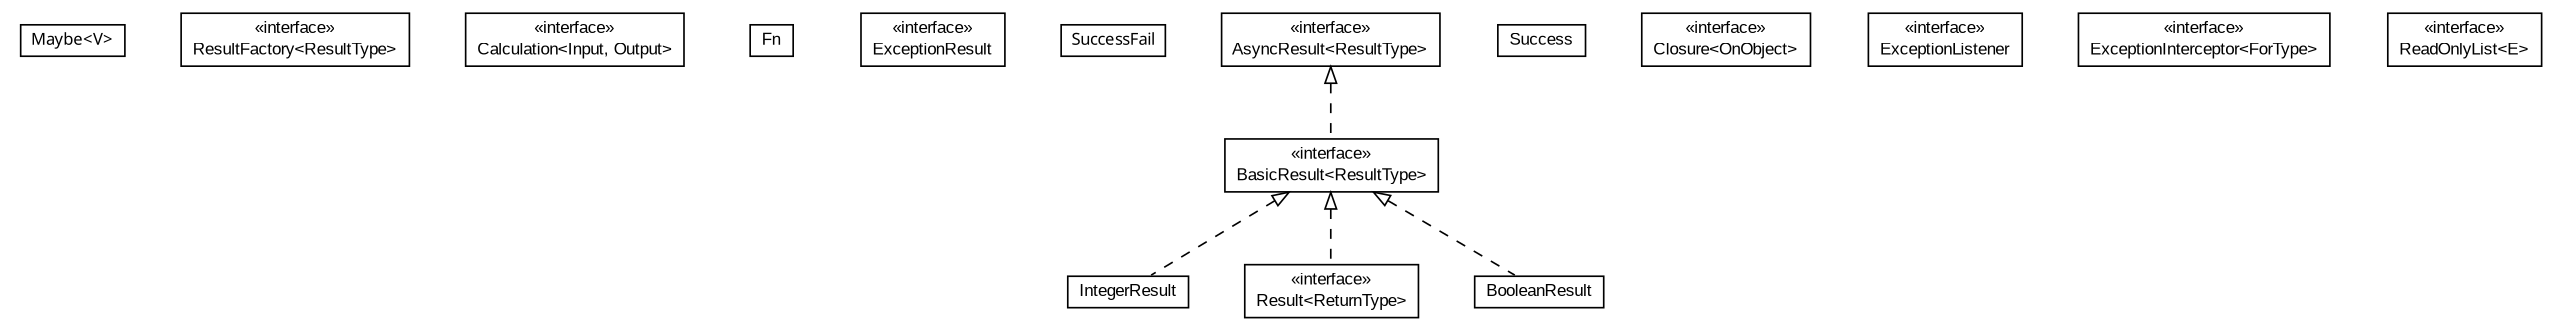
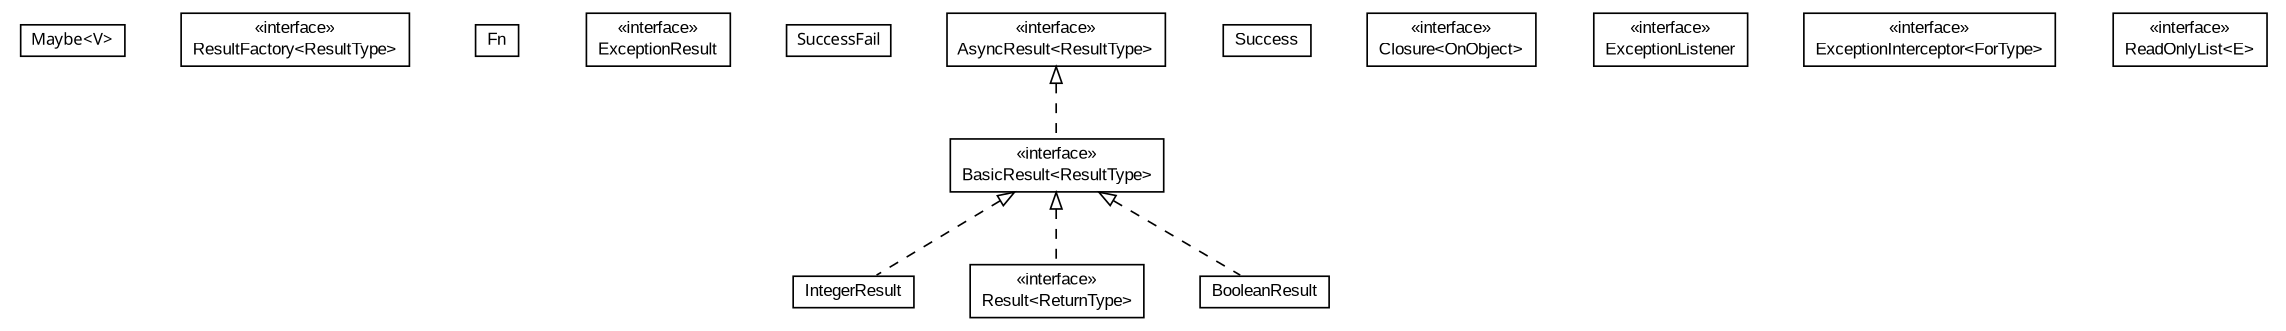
node "Calculation<Input, Output>": removed
